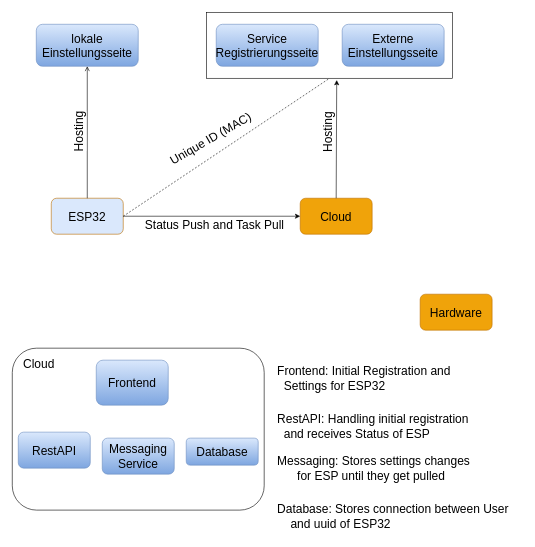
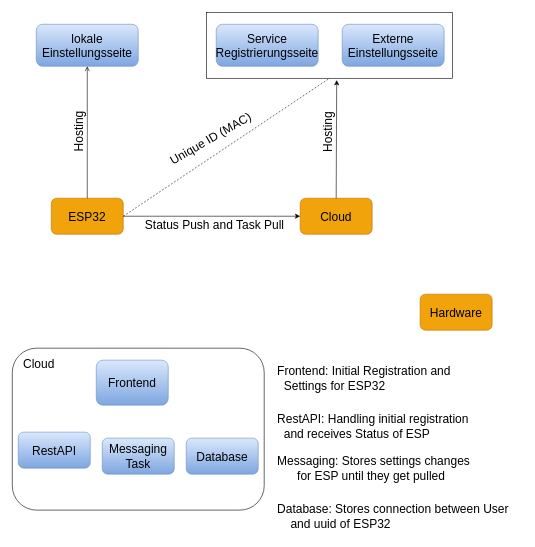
node "ESP32": fillcolor #dae8fc -> #f0a30a
node "Database": size 72x27 -> 72x36
node "Messaging Service": label "Messaging Service" -> "Messaging Task"
